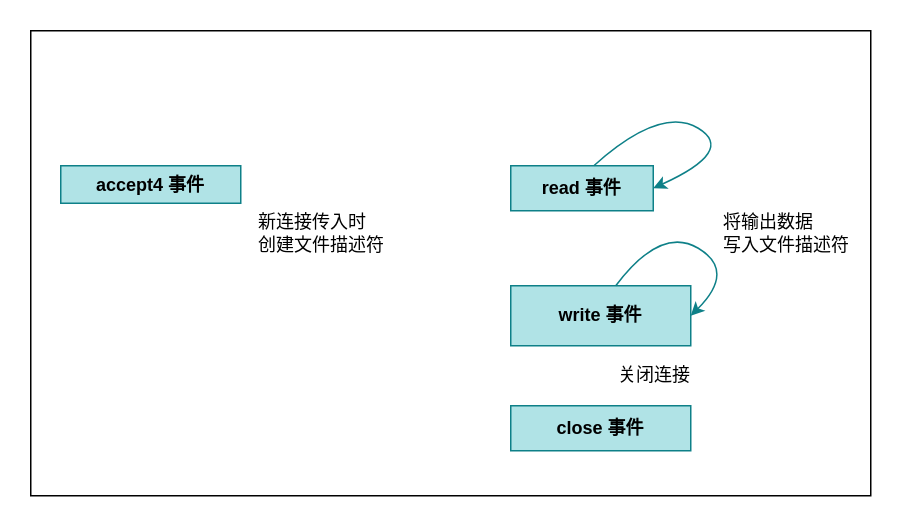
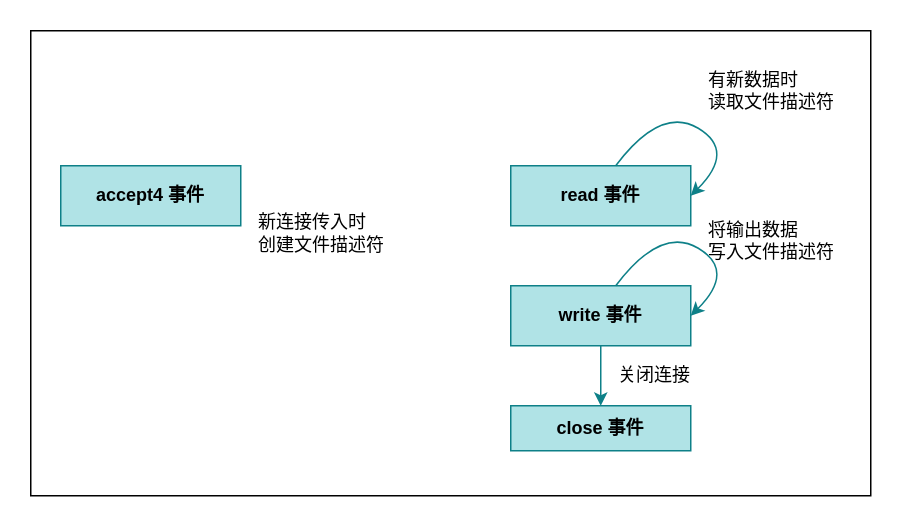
node "有新数据时 读取文件描述符": added
node "accept4 事件": size 180x38 -> 180x60
node "read 事件": size 143x45 -> 180x60
node "将输出数据 写入文件描述符": moved (788, 233) -> (773, 241)
edge "write 事件" -> "close 事件": added
